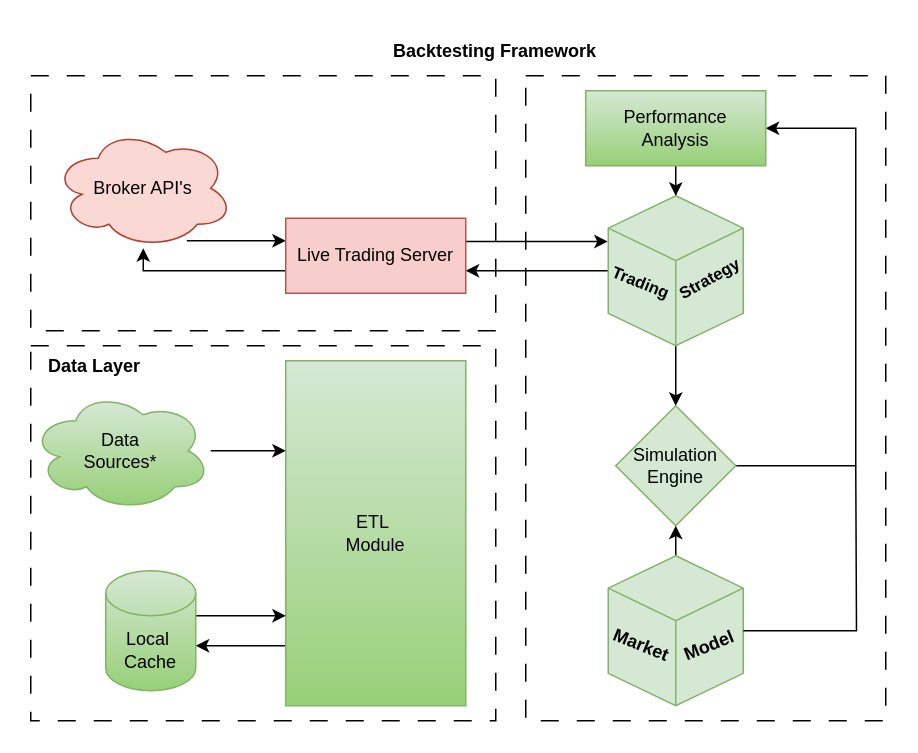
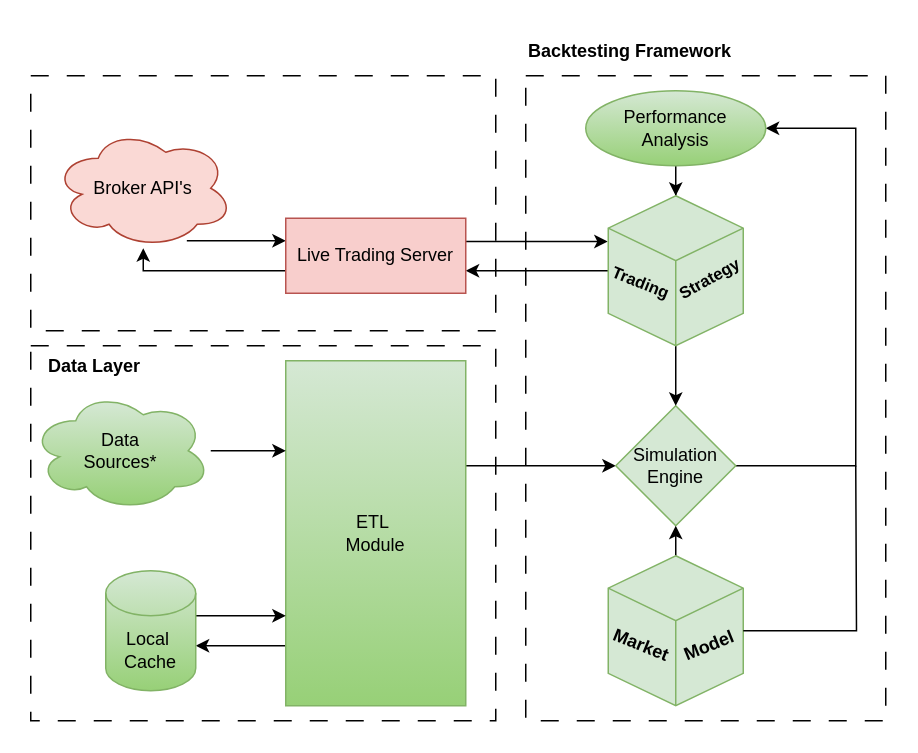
node "Backtesting Framework": moved (518, 48) -> (653, 48)
node "Performance Analysis": shape rectangle -> ellipse
edge "ETL Module" -> "Simulation Engine": added
